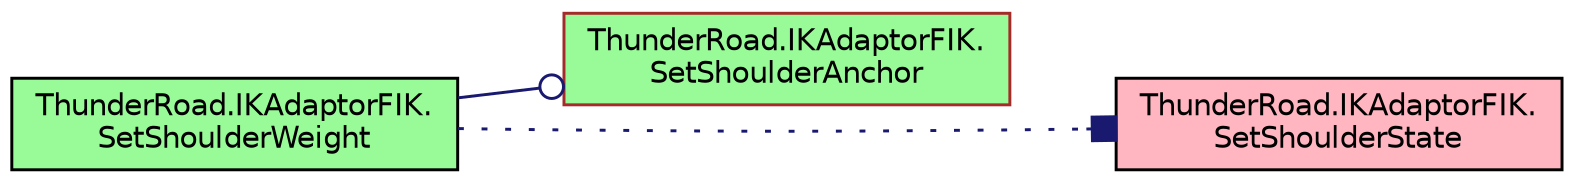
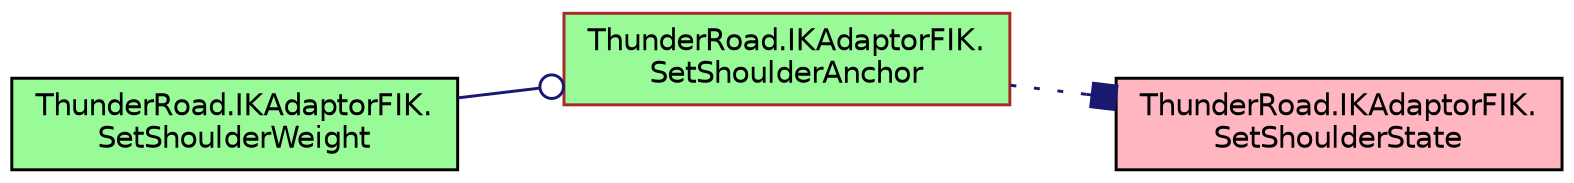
edge "ThunderRoad.IKAdaptorFIK. SetShoulderWeight" -> "ThunderRoad.IKAdaptorFIK. SetShoulderState": now "ThunderRoad.IKAdaptorFIK. SetShoulderAnchor" -> "ThunderRoad.IKAdaptorFIK. SetShoulderState"
